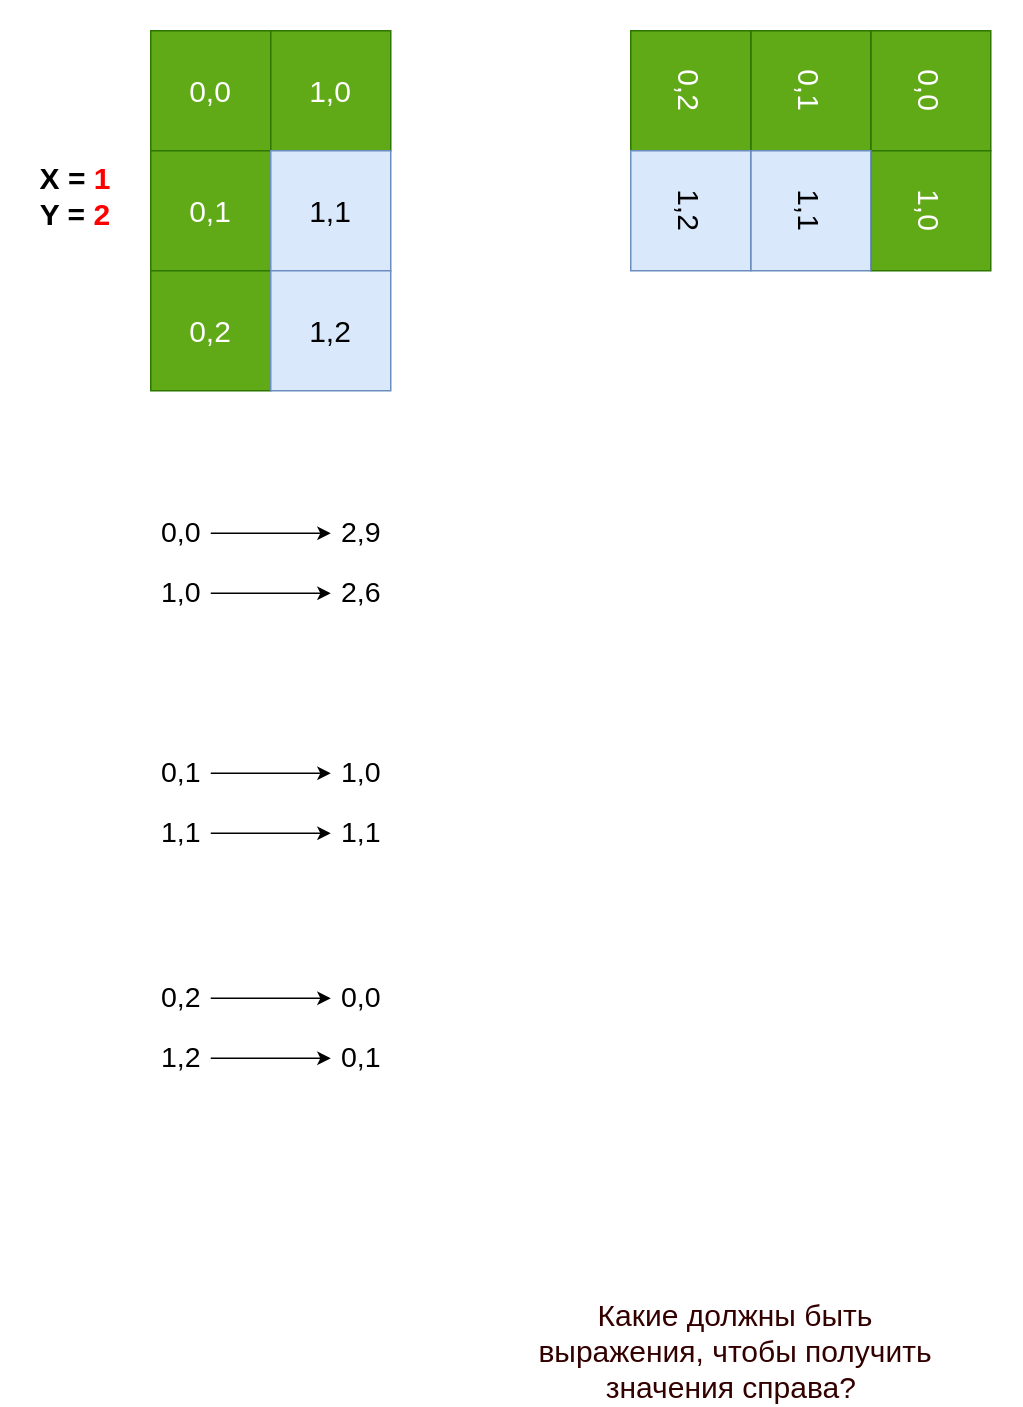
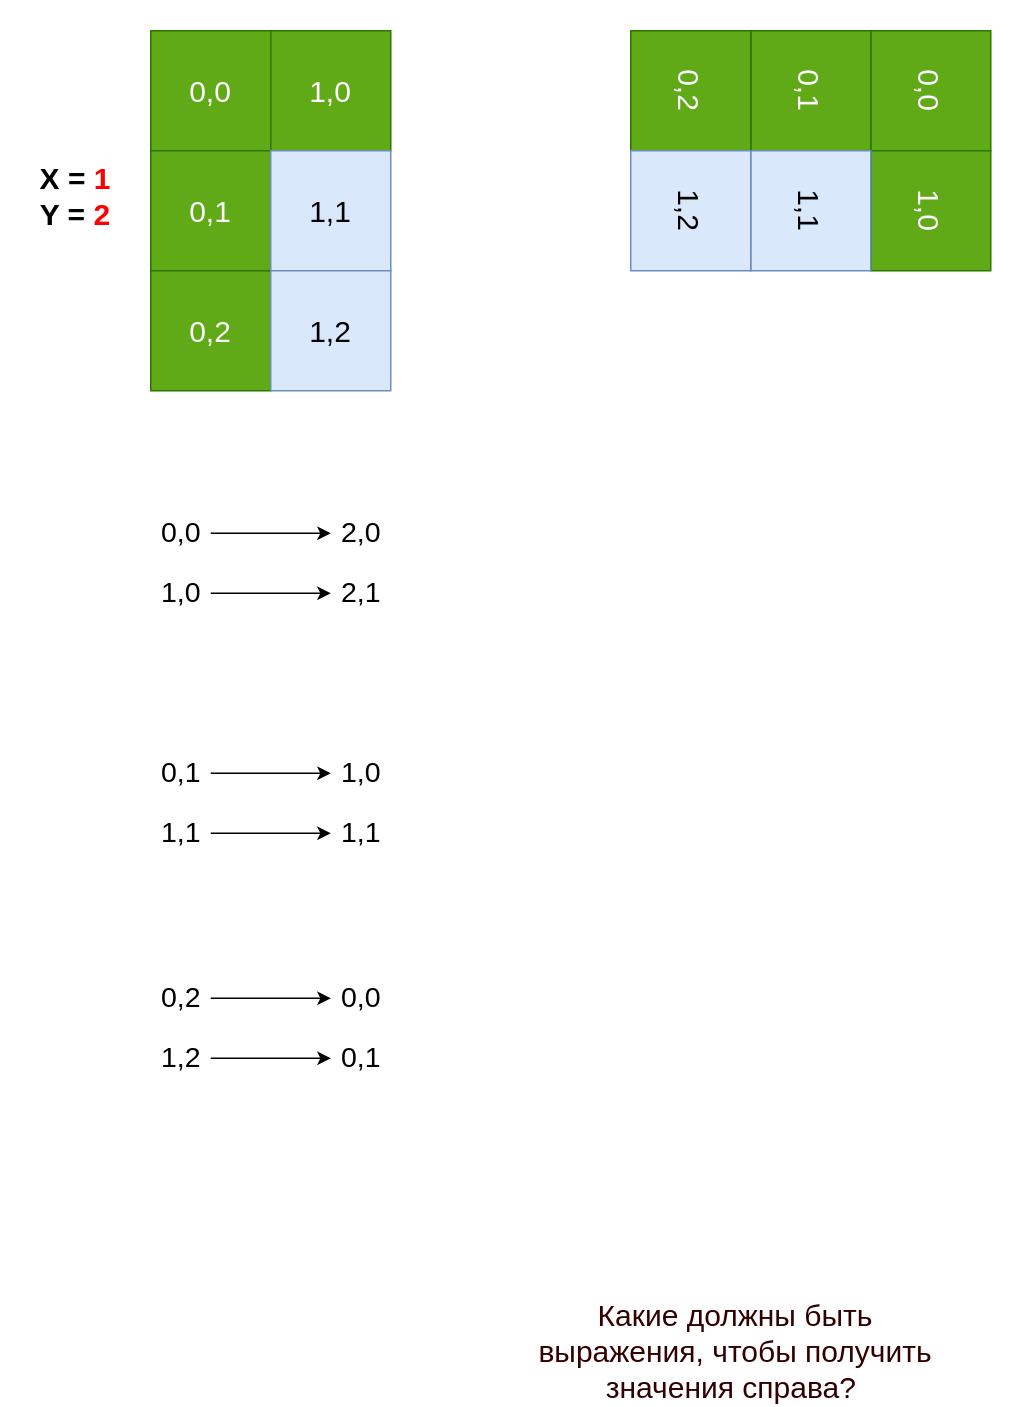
node "2,9": label "2,9" -> "2,0"
node "2,6": label "2,6" -> "2,1"
